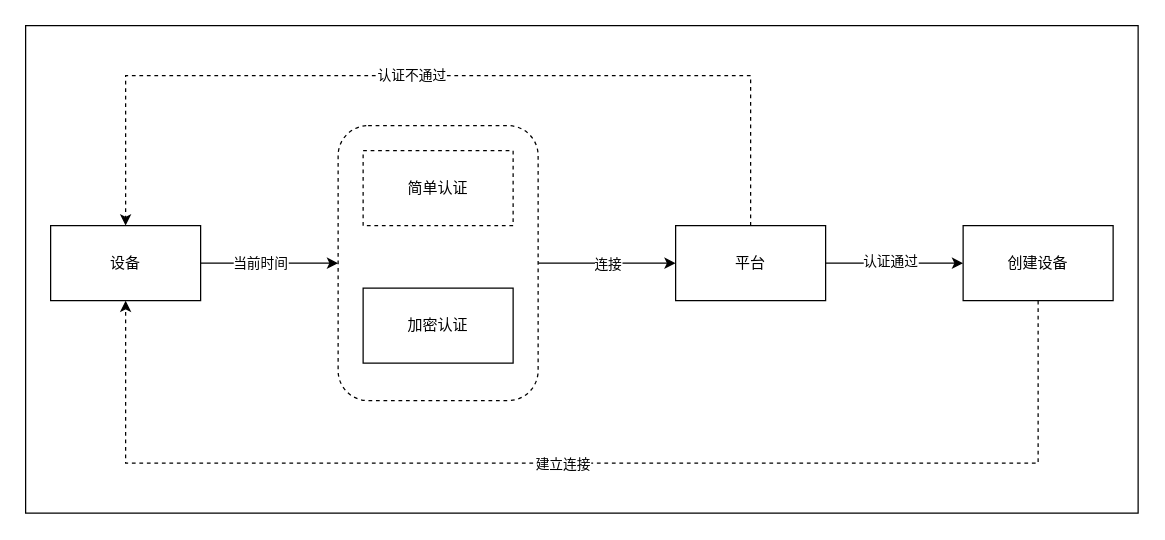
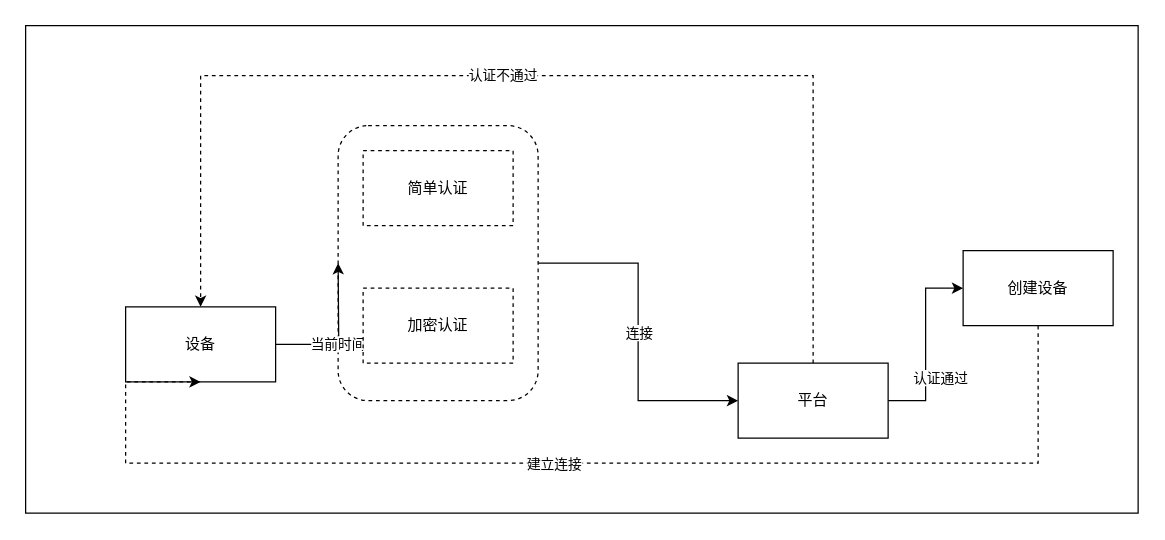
node "设备": moved (126, 263) -> (201, 344)
node "平台": moved (751, 263) -> (813, 401)
node "创建设备": moved (1038, 263) -> (1038, 288)
node "加密认证": style solid -> dashed
